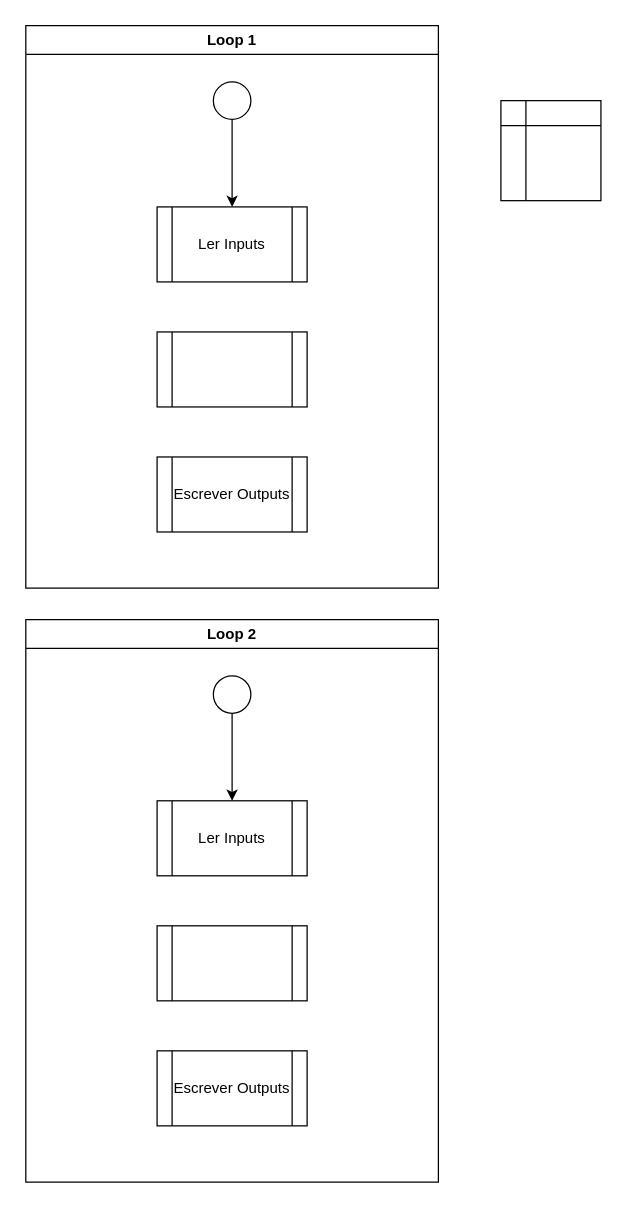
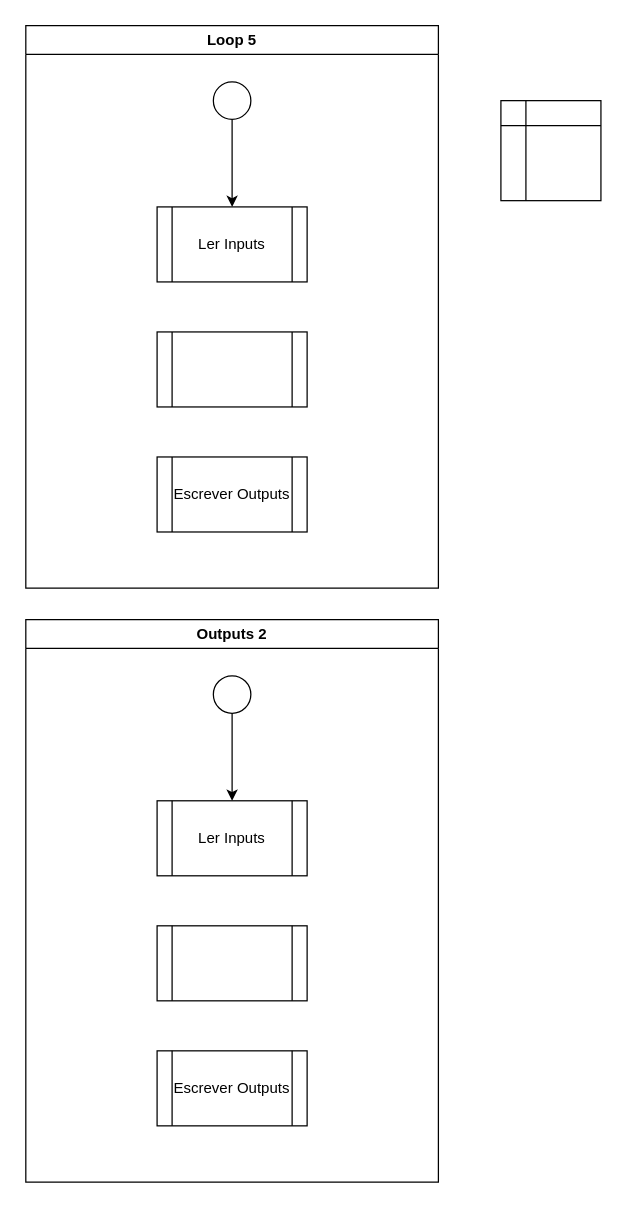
node "Loop 1": label "Loop 1" -> "Loop 5"
node "Loop 2": label "Loop 2" -> "Outputs 2"
